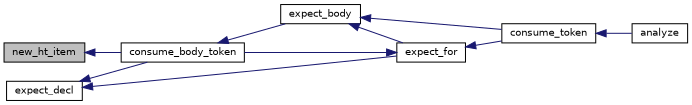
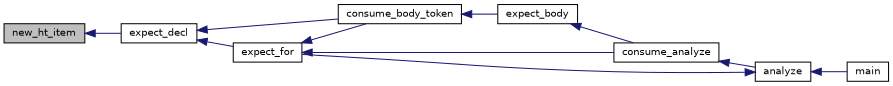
node "consume_token": label "consume_token" -> "consume_analyze"
edge "expect_for" -> "expect_body": now "expect_for" -> "analyze"
edge "consume_body_token" -> "new_ht_item": now "expect_decl" -> "new_ht_item"
node "main": added
